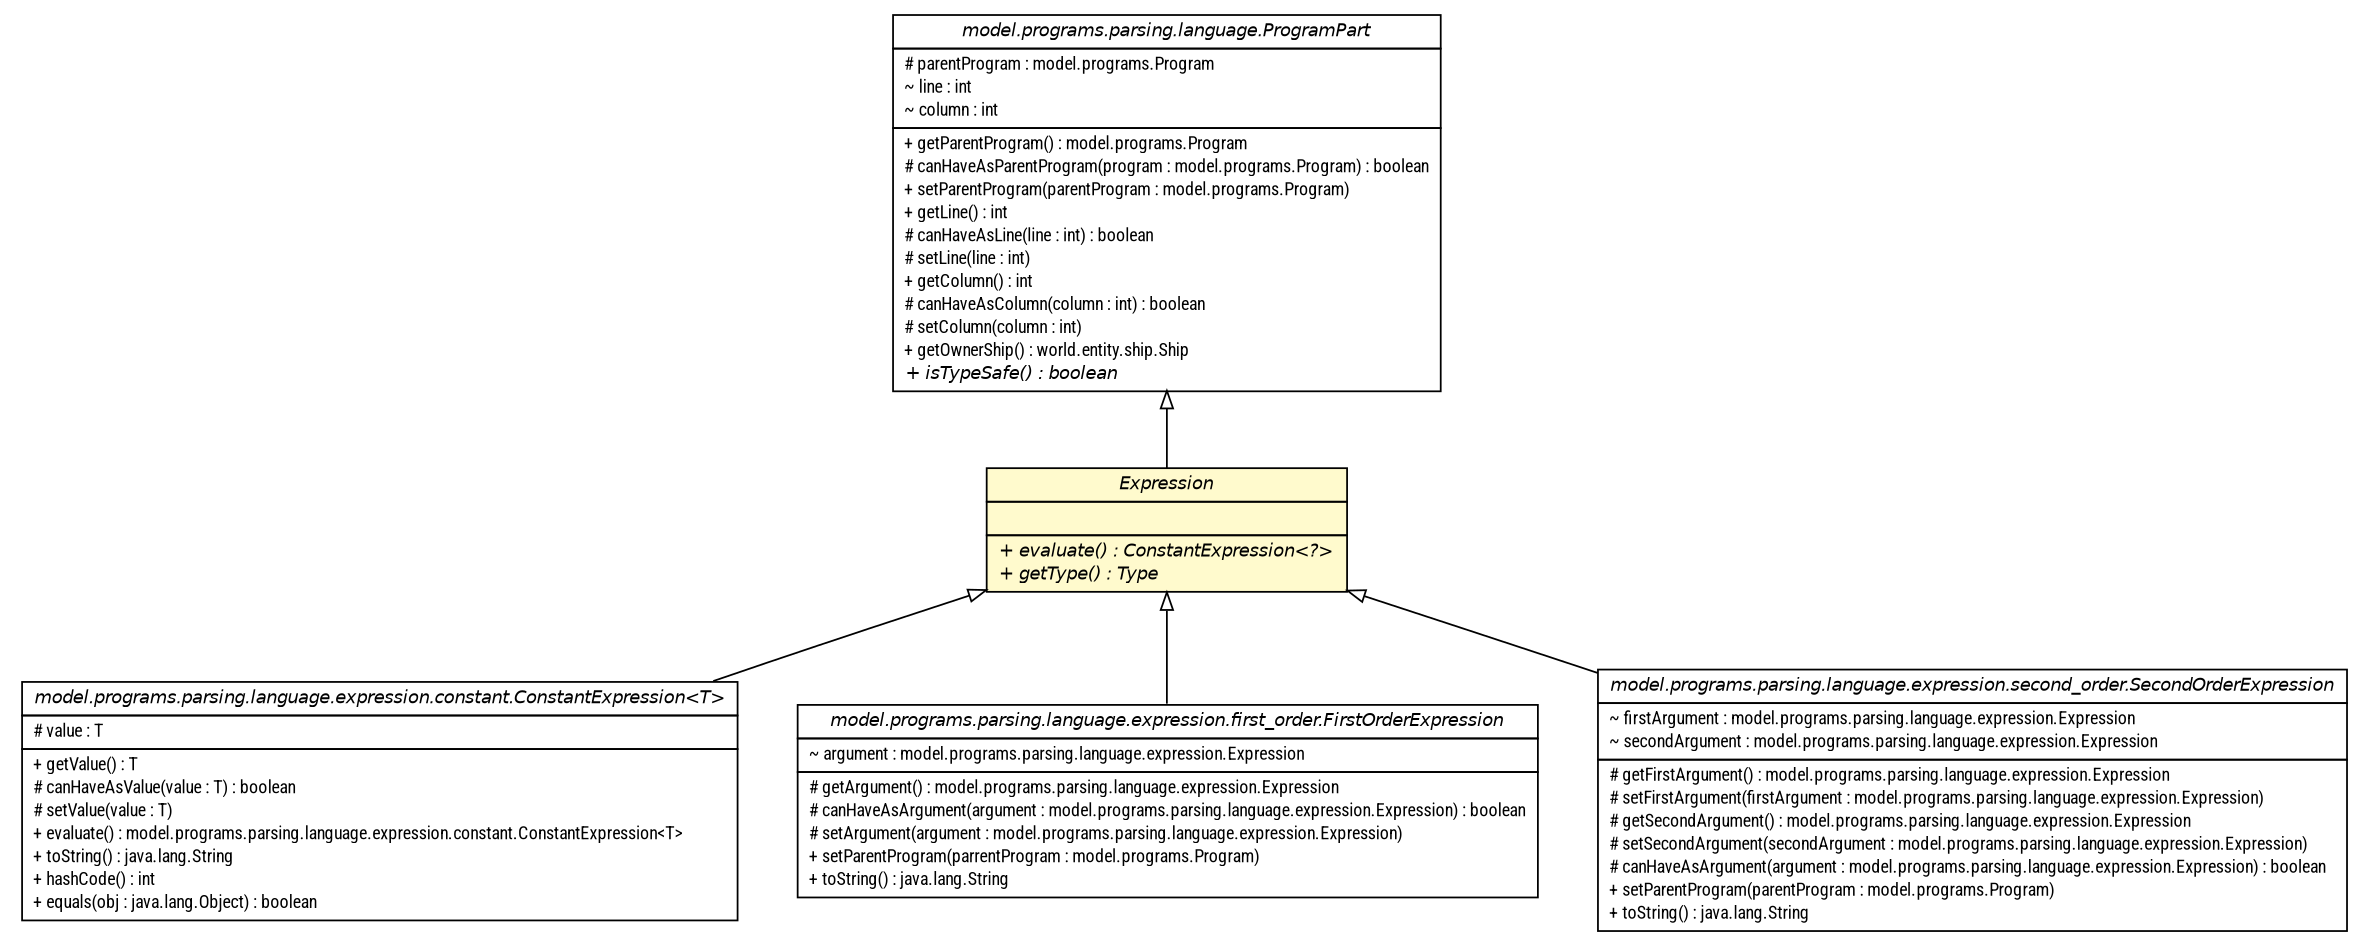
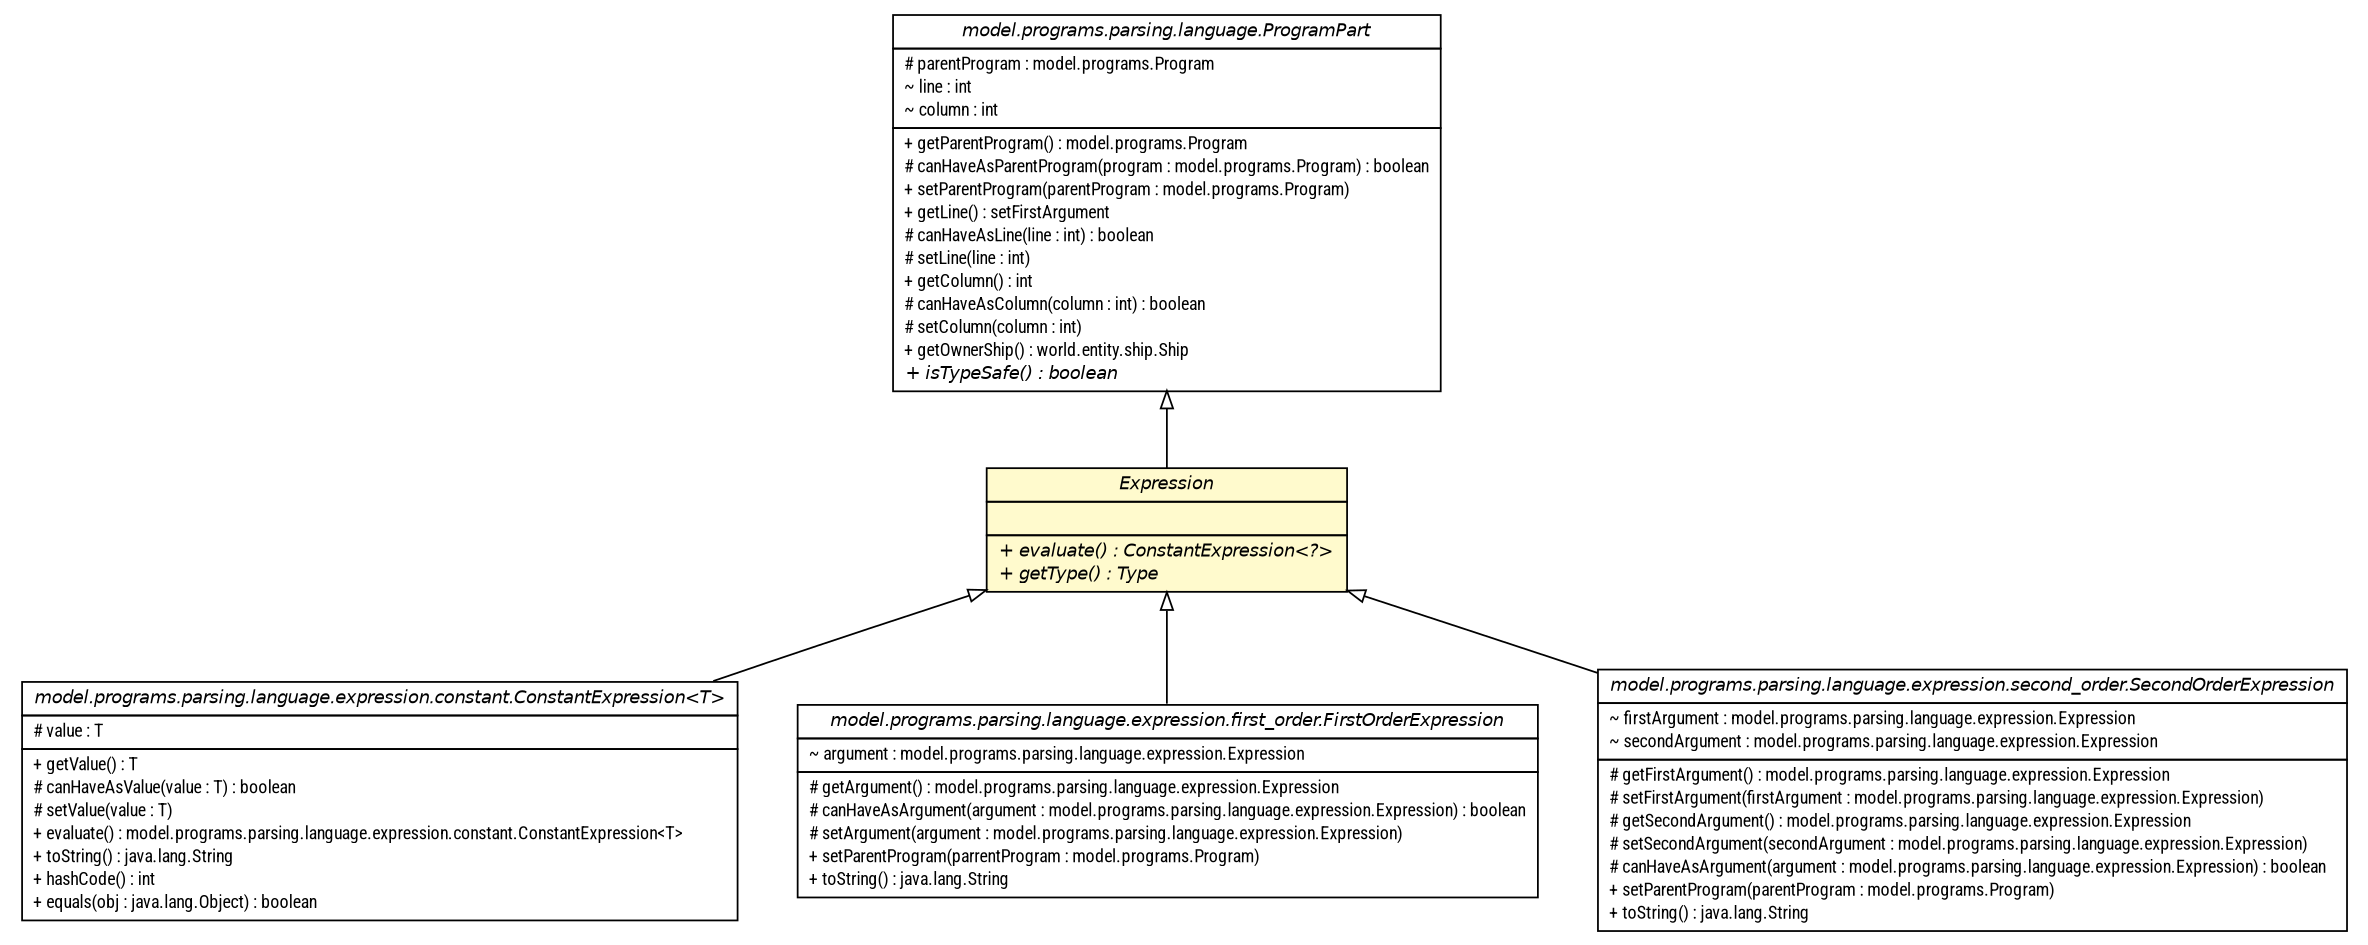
node "model.programs.parsing.language.ProgramPart": text "+ getLine() : int" -> "+ getLine() : setFirstArgument"
